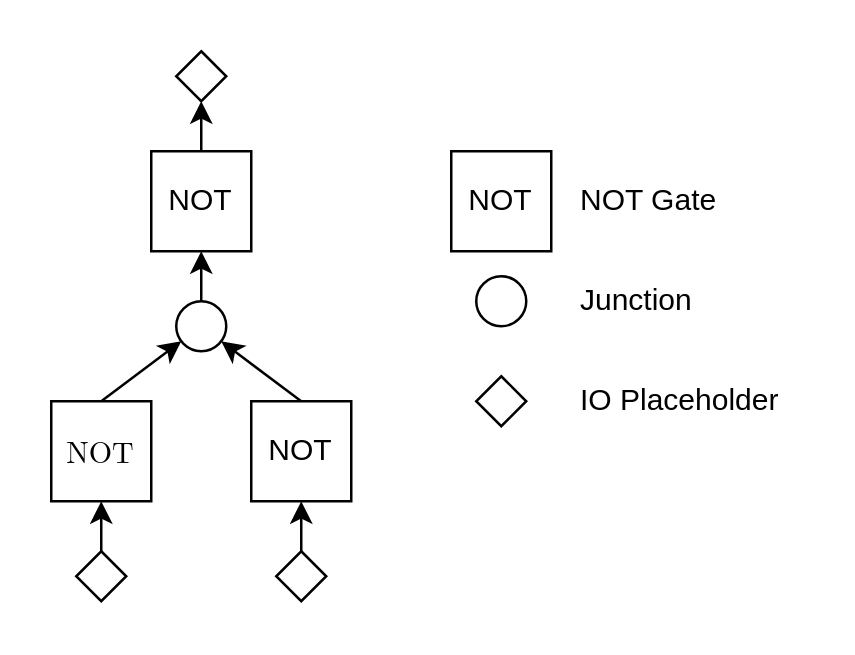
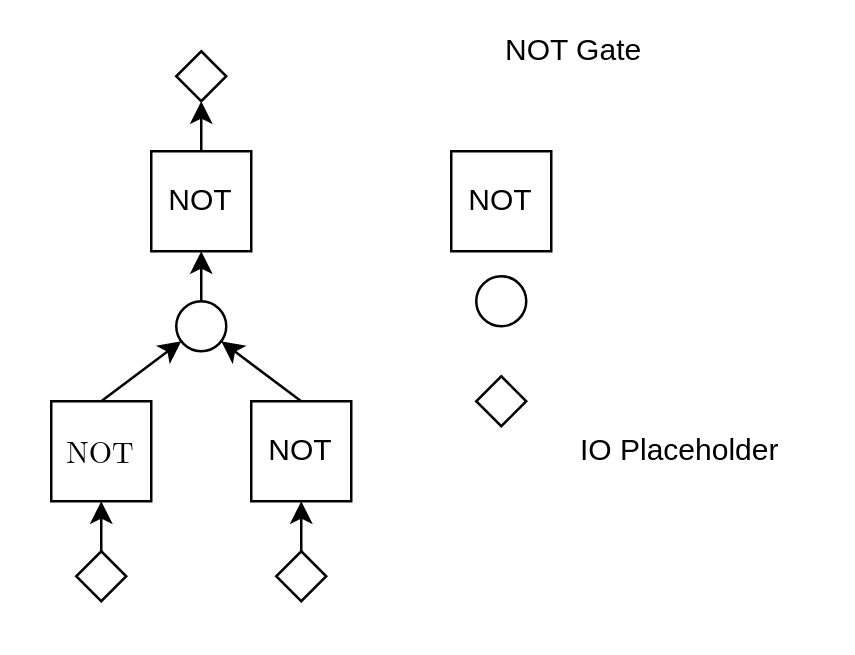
node "NOT Gate": moved (664, 201) -> (589, 51)
node "Junction": removed
node "IO Placeholder": moved (689, 401) -> (689, 451)
